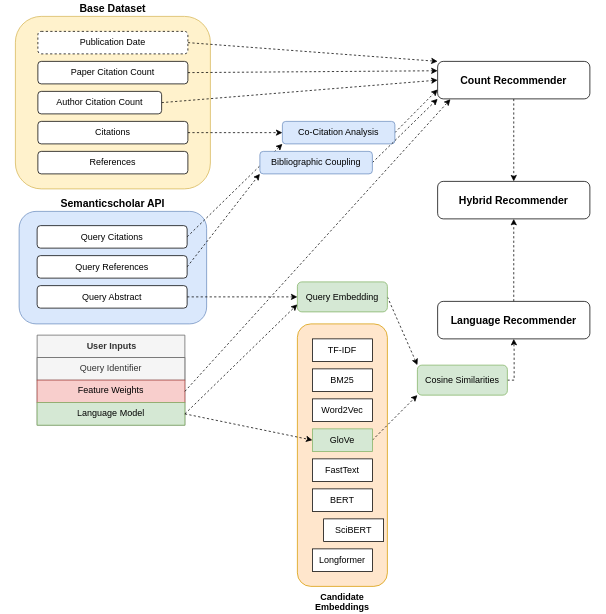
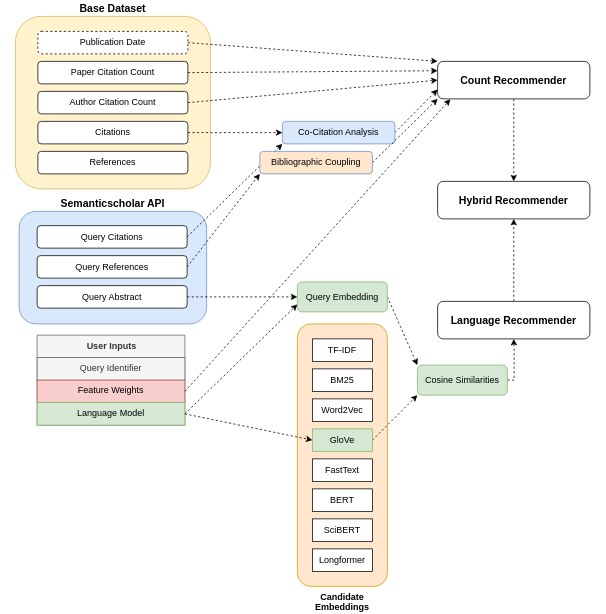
node "Author Citation Count": size 124x23 -> 150x23
node "Bibliographic Coupling": fillcolor #dae8fc -> #ffe6cc
node "SciBERT": moved (354, 530) -> (342, 530)
